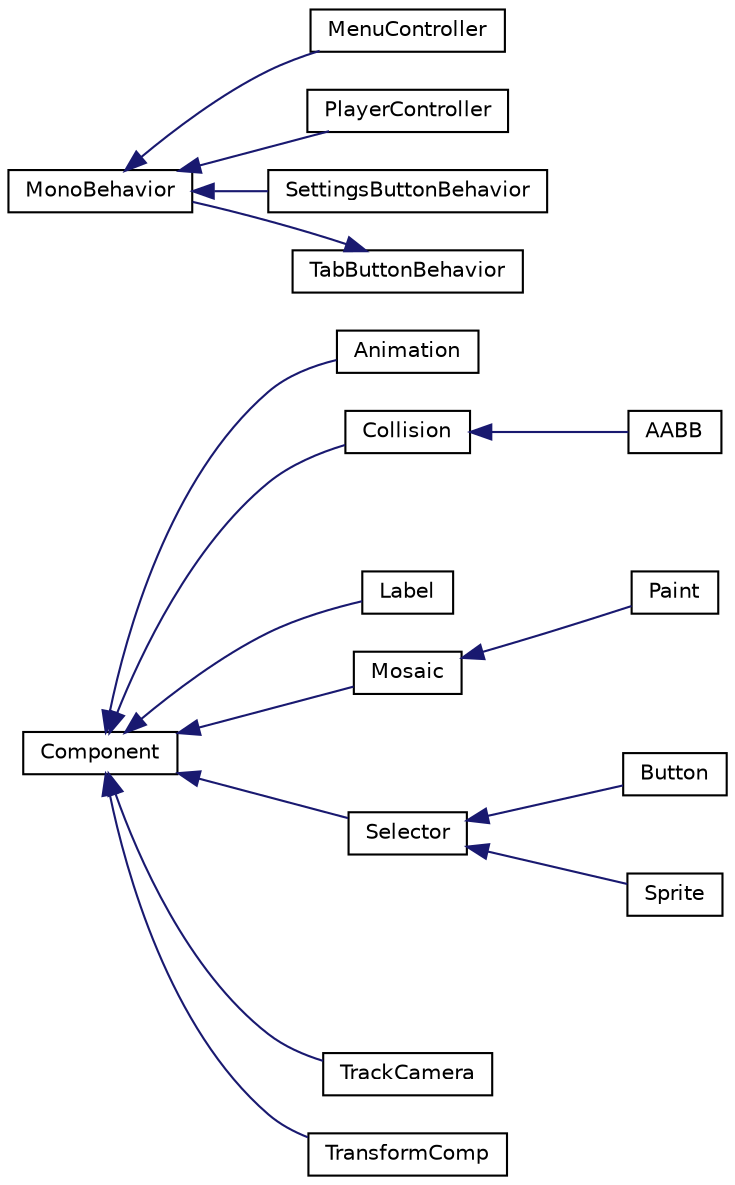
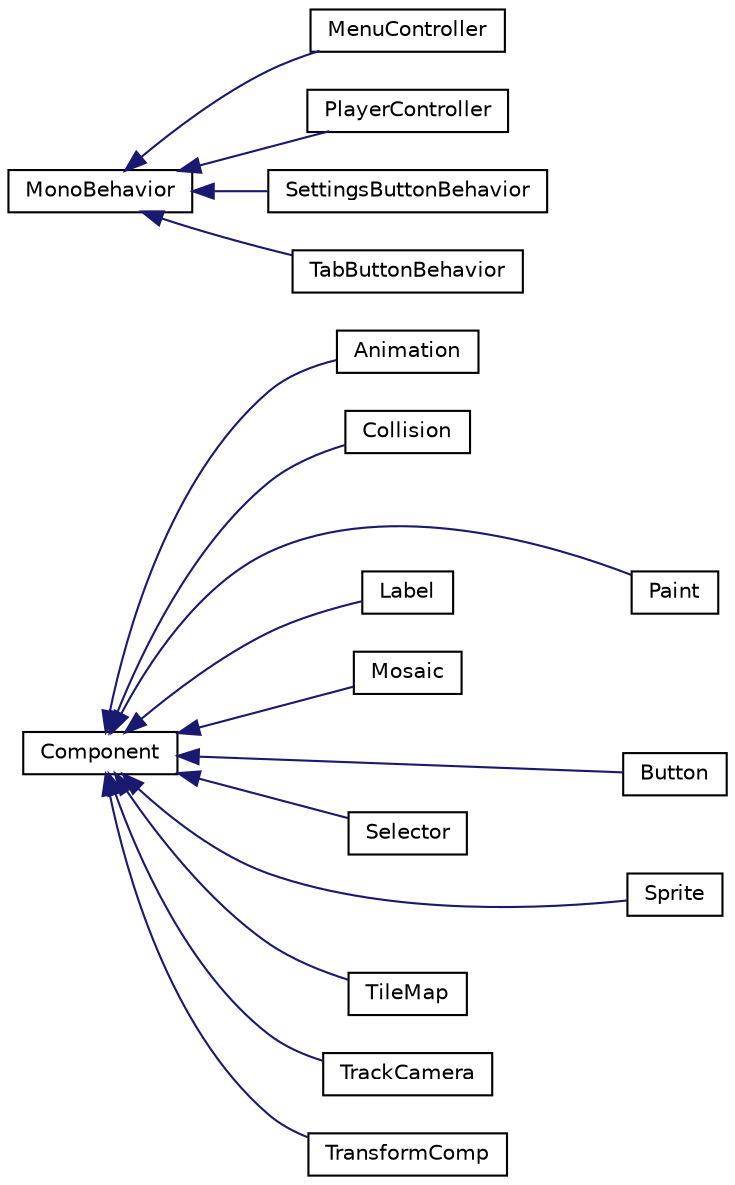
edge "MonoBehavior" -> "TabButtonBehavior": reversed
node "AABB": removed
edge "Paint" -> "Mosaic": now "Paint" -> "Component"
edge "Button" -> "Selector": now "Button" -> "Component"
edge "Sprite" -> "Selector": now "Sprite" -> "Component"
node "TileMap": added
